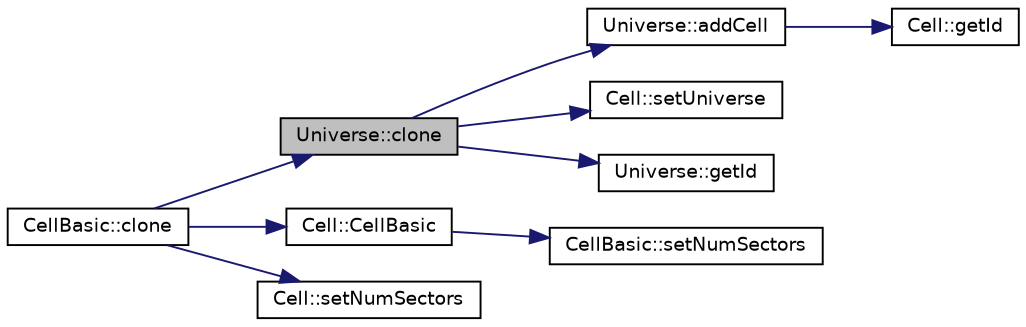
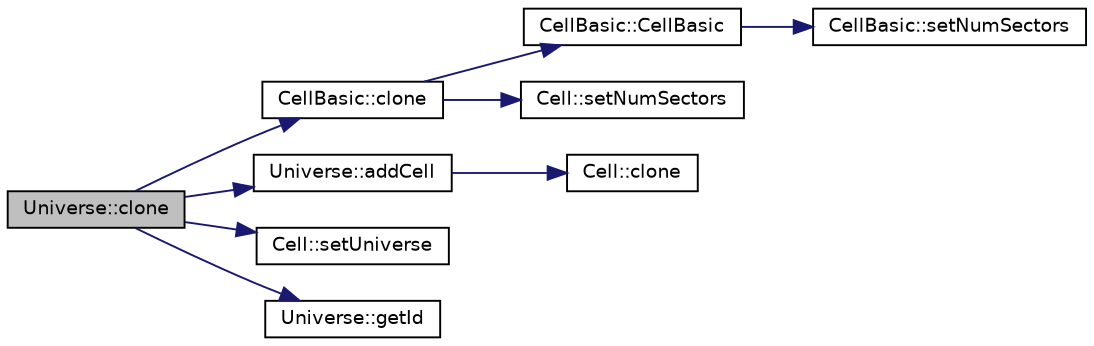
node "Cell::getId": label "Cell::getId" -> "Cell::clone"
edge "CellBasic::clone" -> "Universe::clone": reversed
node "Cell::CellBasic": label "Cell::CellBasic" -> "CellBasic::CellBasic"
